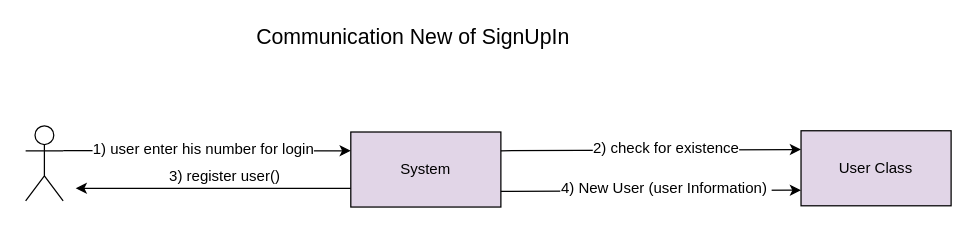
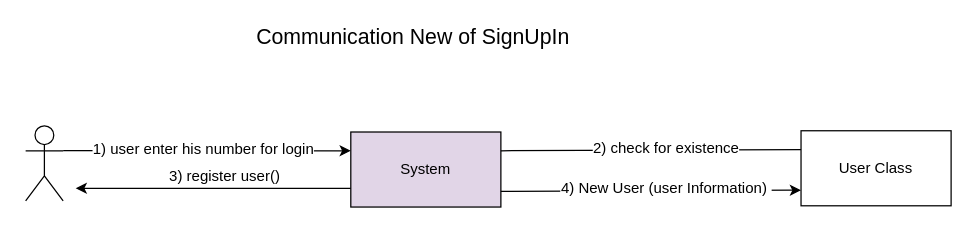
edge "System" -> "User Class": arrowhead classic -> none
node "User Class": fillcolor #e1d5e7 -> #ffffff
